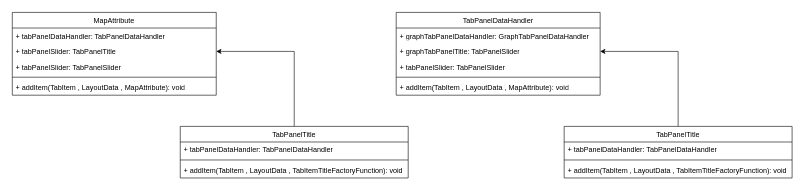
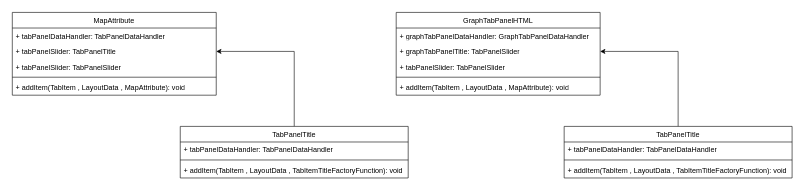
node "TabPanelDataHandler": label "TabPanelDataHandler" -> "GraphTabPanelHTML"
